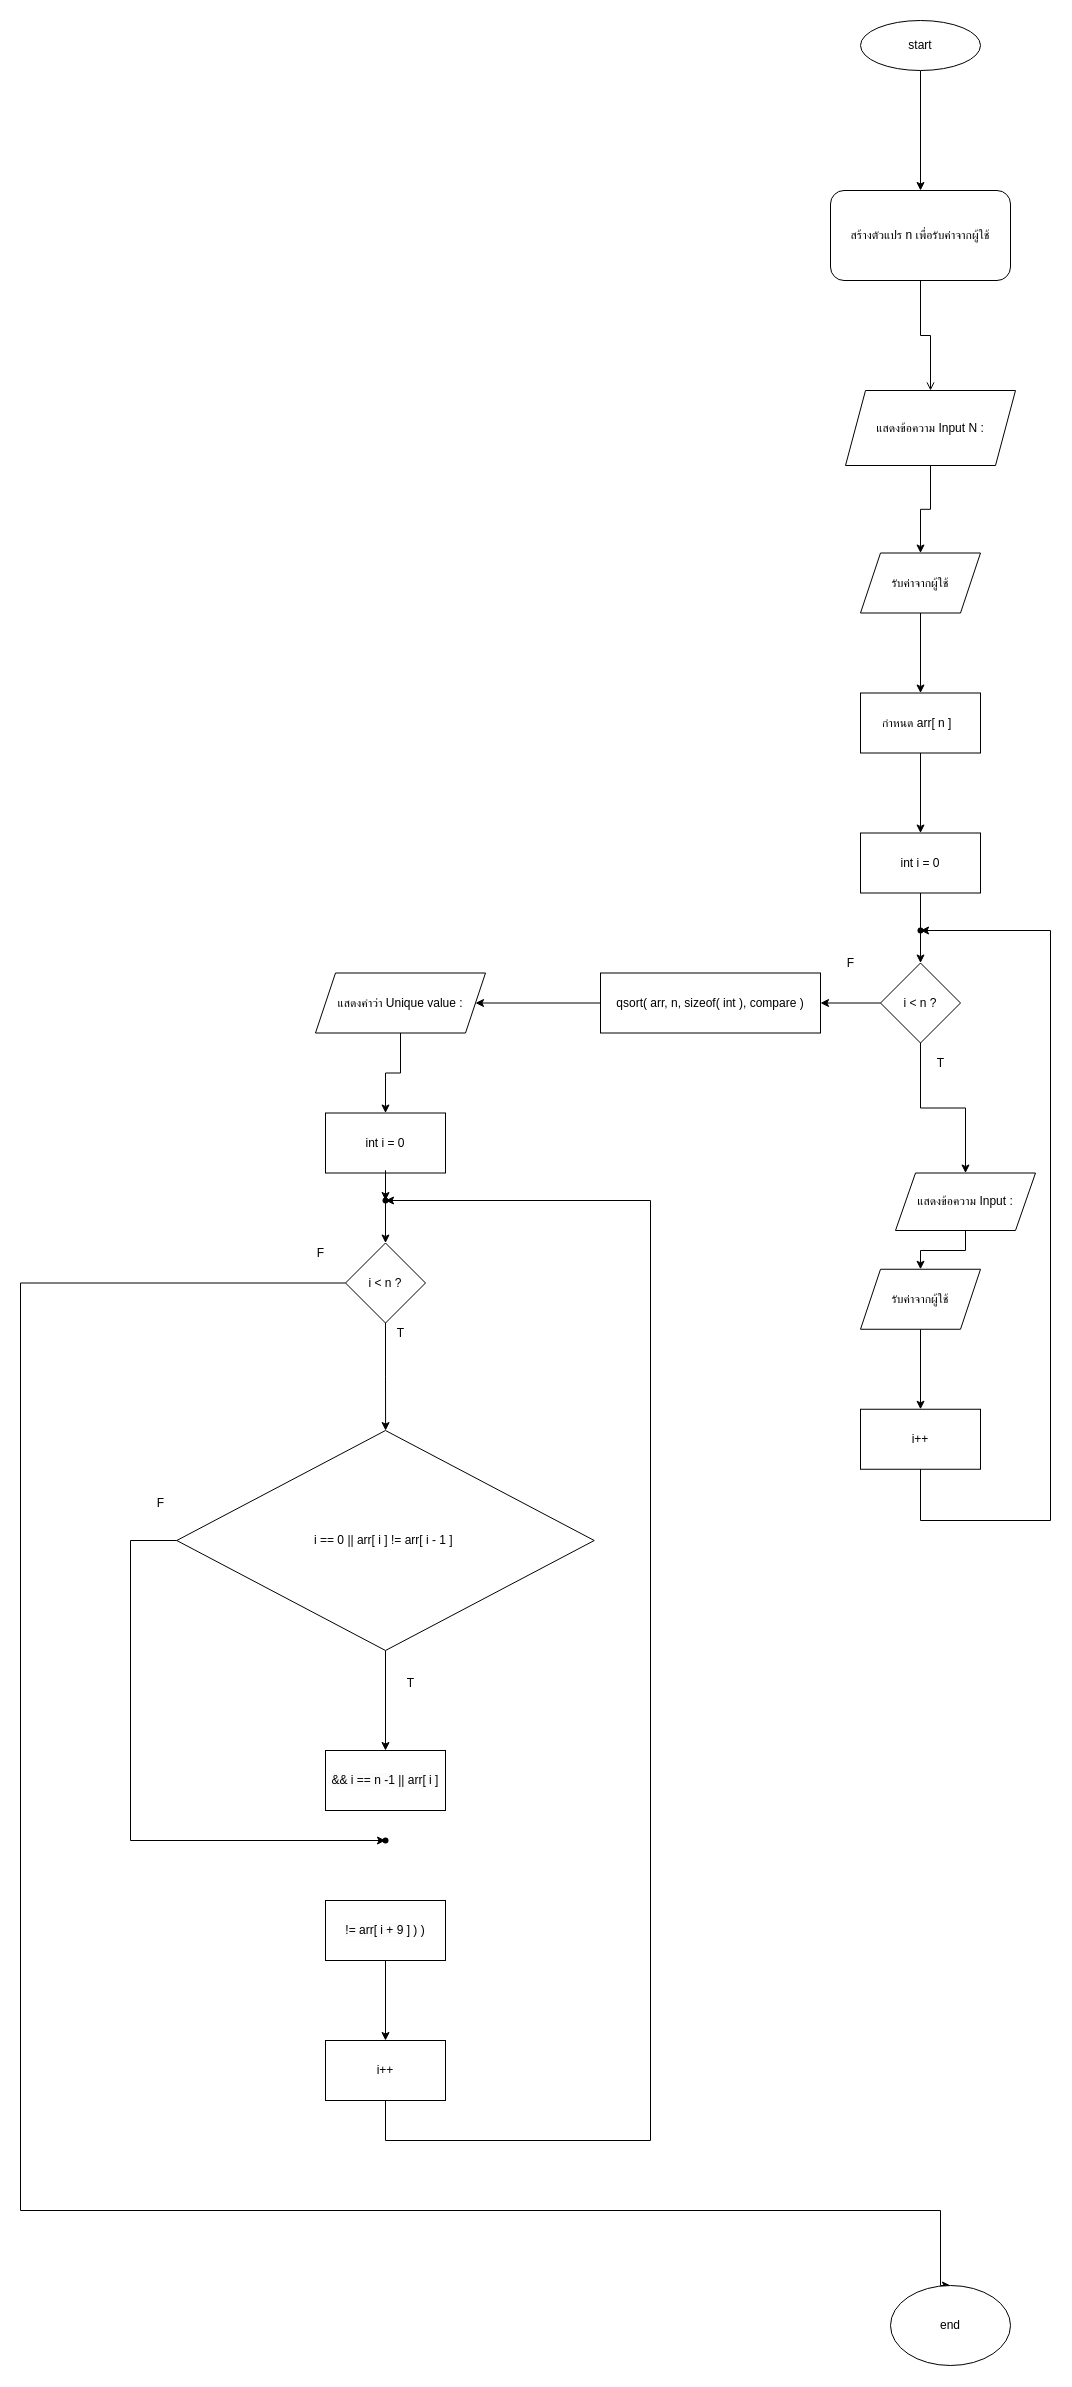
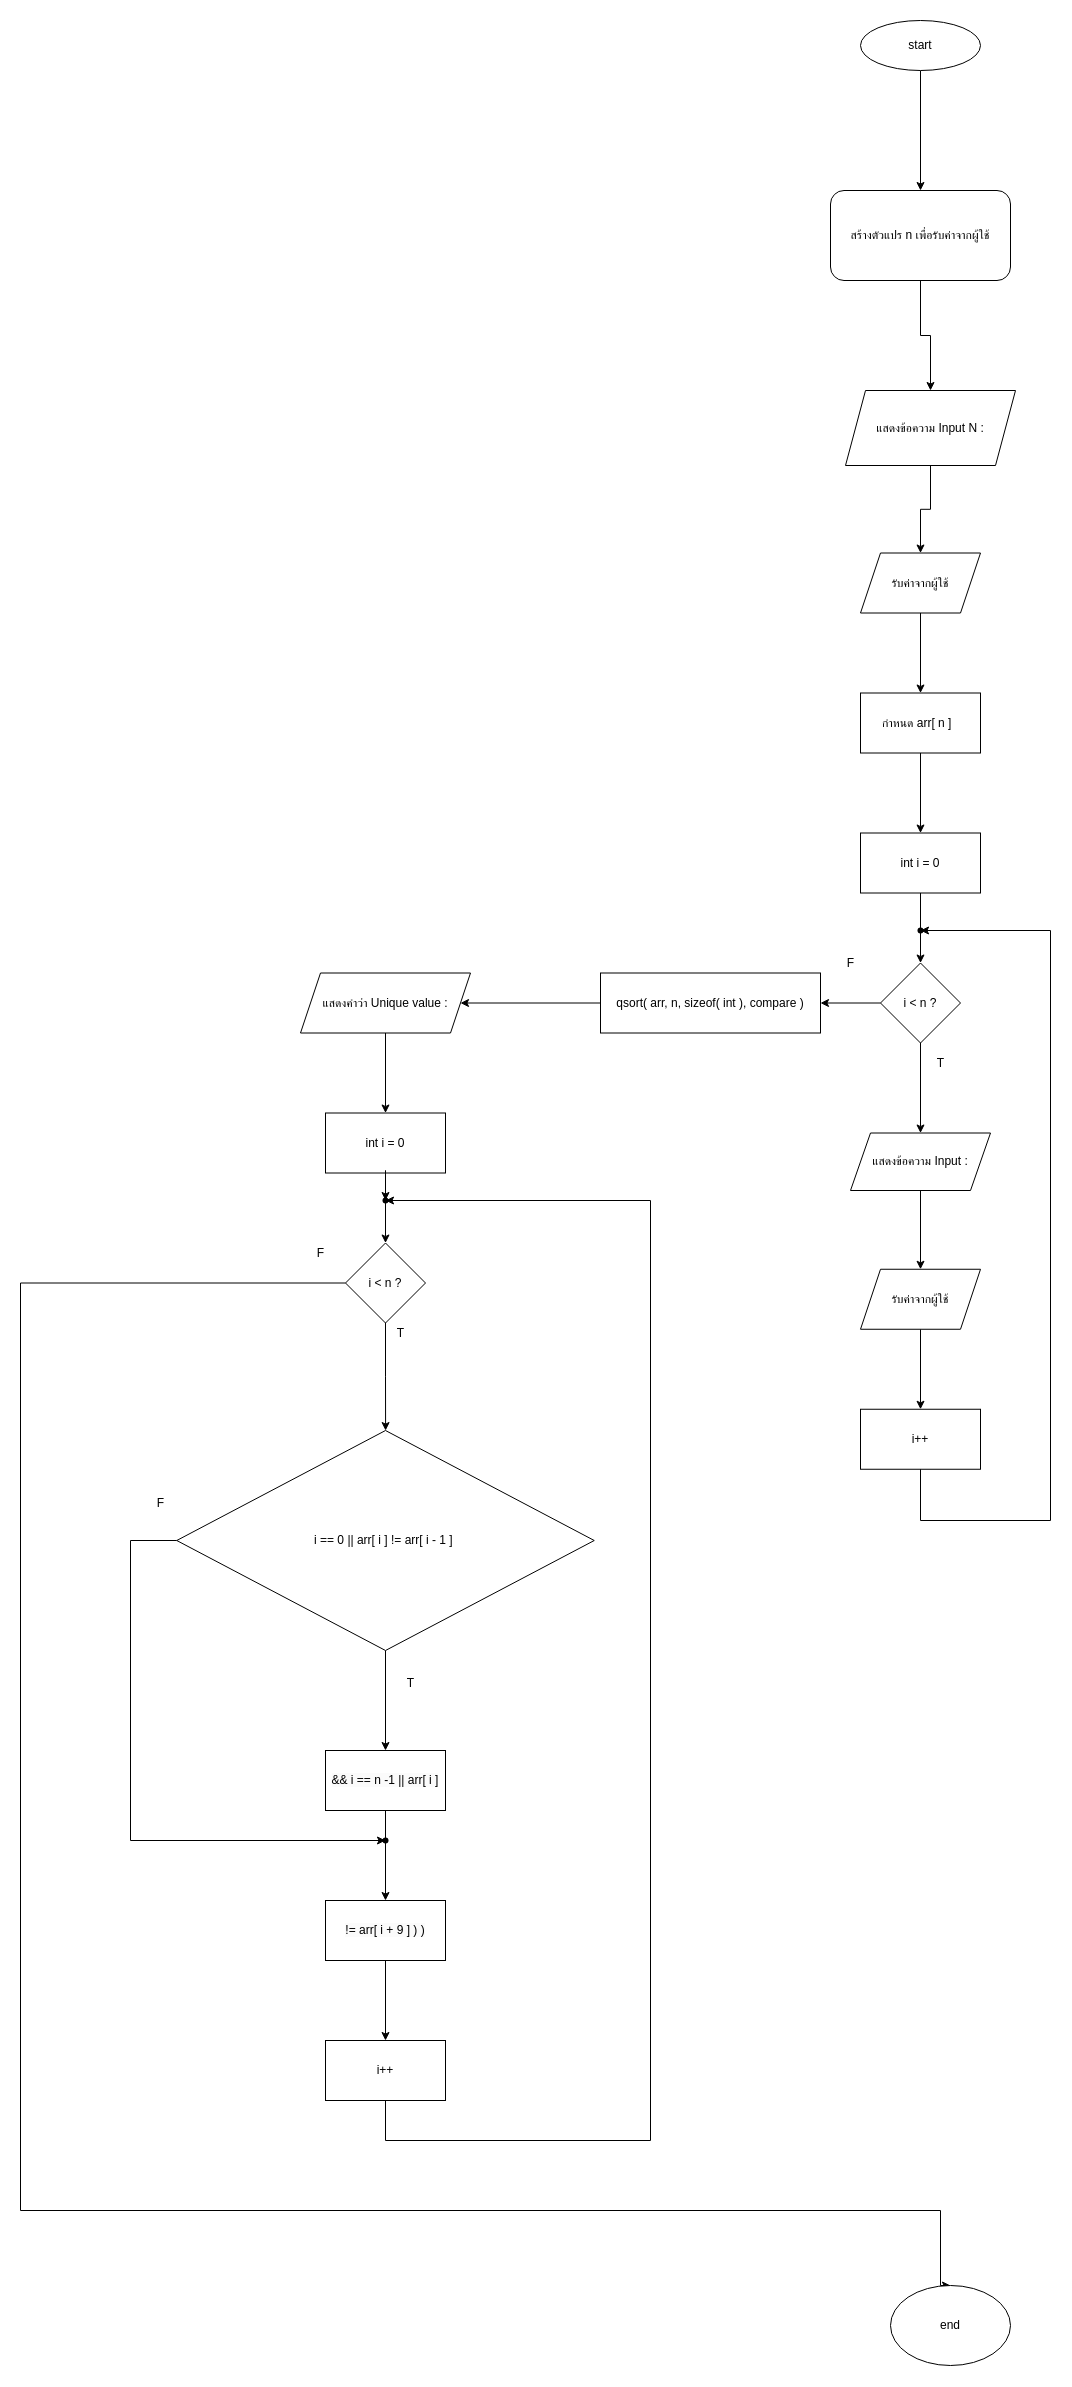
edge "สร้างตัวแปร n เพื่อรับค่าจากผู้ใช้" -> "แสดงข้อความ Input N :": arrowhead open -> classic
node "แสดงคำว่า Unique value :": moved (401, 1003) -> (386, 1003)
node "แสดงข้อความ Input :": moved (966, 1202) -> (921, 1162)
edge "&& i == n -1 || arr[ i ]" -> "!= arr[ i + 9 ] ) )": added
